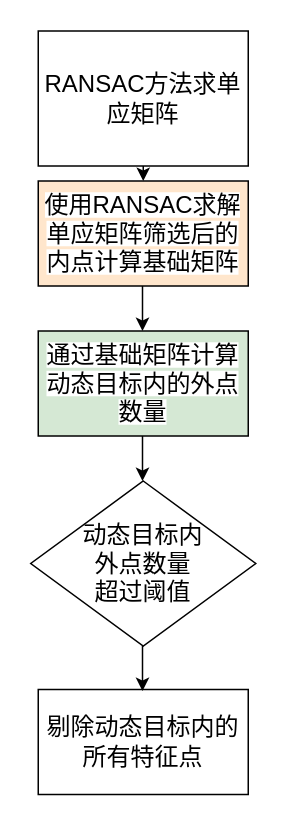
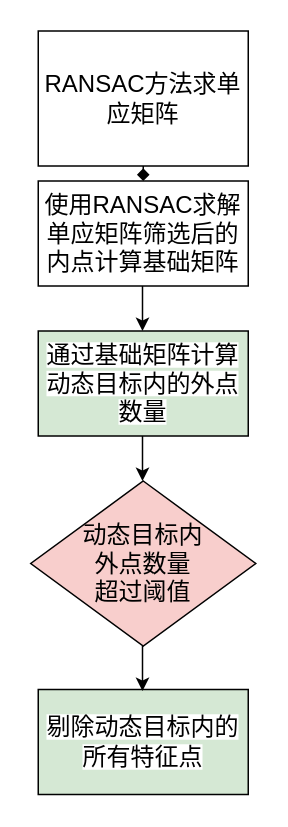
edge "RANSAC方法求单应矩阵" -> "使用RANSAC求解单应矩阵筛选后的内点计算基础矩阵": arrowhead classic -> diamond
node "使用RANSAC求解单应矩阵筛选后的内点计算基础矩阵": fillcolor #ffe6cc -> #ffffff
node "动态目标内 外点数量 超过阈值": fillcolor #ffffff -> #f8cecc
node "剔除动态目标内的所有特征点": fillcolor #ffffff -> #d5e8d4
